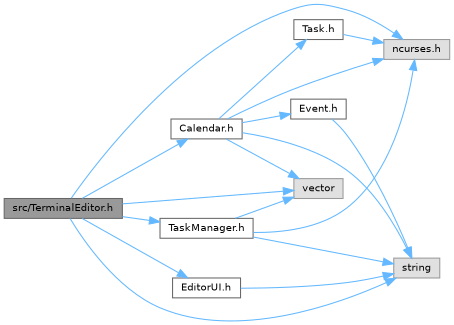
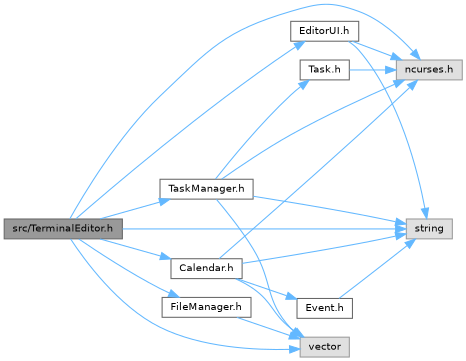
edge "EditorUI.h" -> "ncurses.h": added
edge "Calendar.h" -> "Task.h": now "TaskManager.h" -> "Task.h"
node "FileManager.h": added
